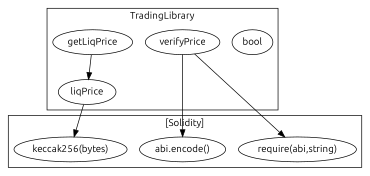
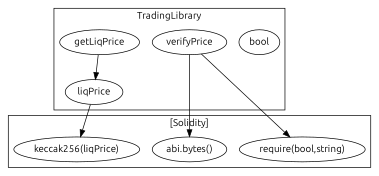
node "keccak256(bytes)": label "keccak256(bytes)" -> "keccak256(liqPrice)"
node "abi.encode()": label "abi.encode()" -> "abi.bytes()"
node "require(abi,string)": label "require(abi,string)" -> "require(bool,string)"
